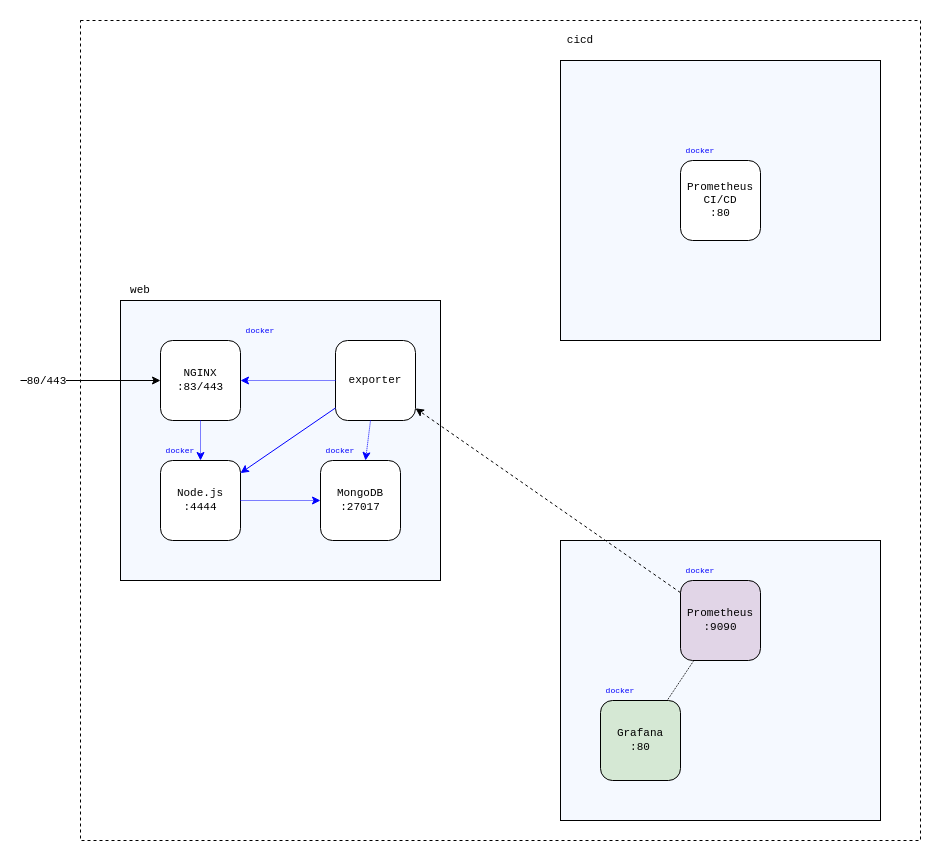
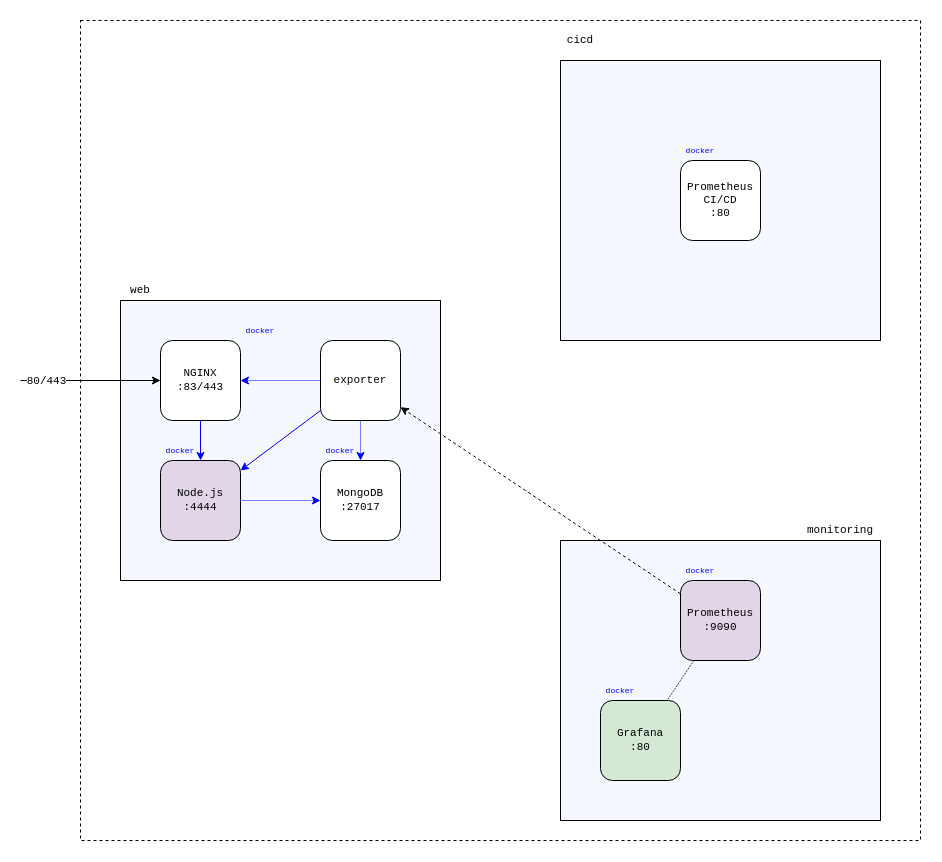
node "exporter": moved (376, 381) -> (361, 381)
edge "NGINX :83/443" -> "Node.js :4444": style dashed -> solid
node "Node.js :4444": fillcolor #ffffff -> #e1d5e7
node "monitoring": added
